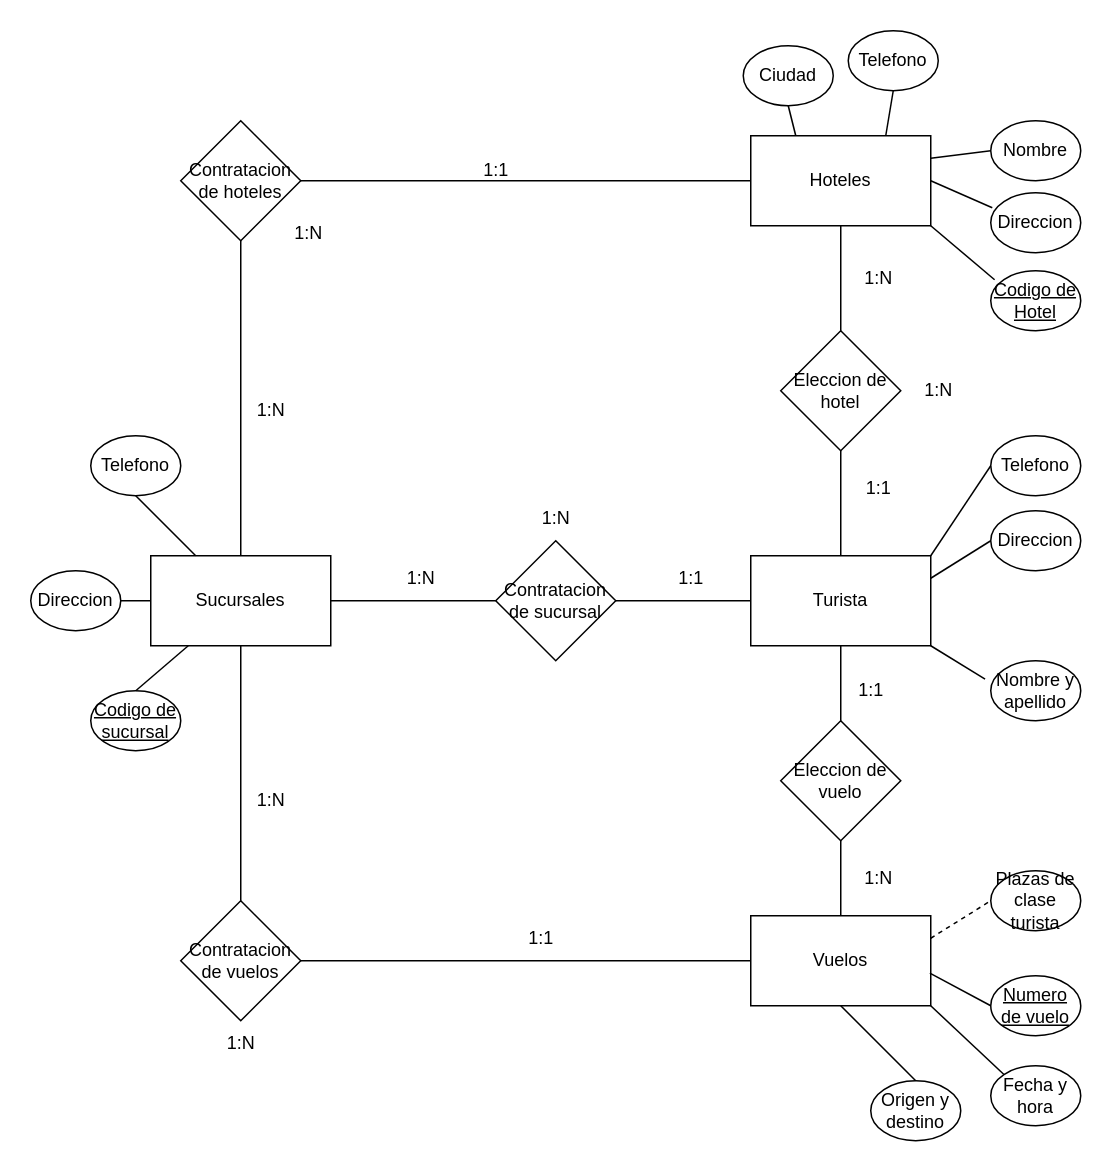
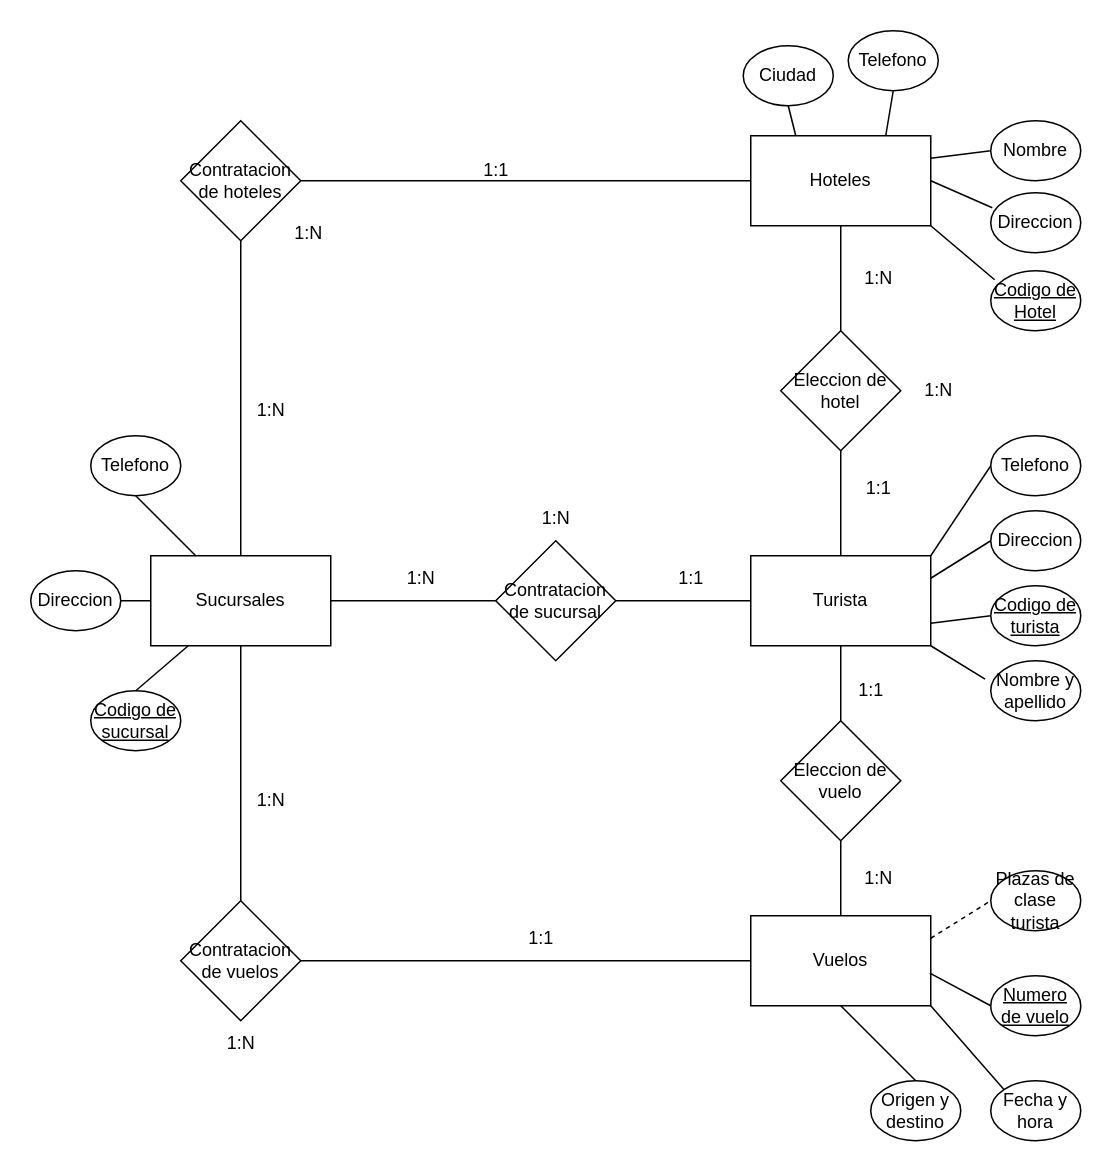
node "Codigo de turista": added
edge "Turista" -- "Codigo de turista": added
node "Fecha y hora": moved (1036, 1096) -> (1036, 1111)
